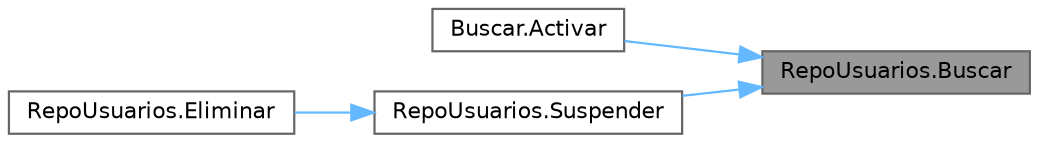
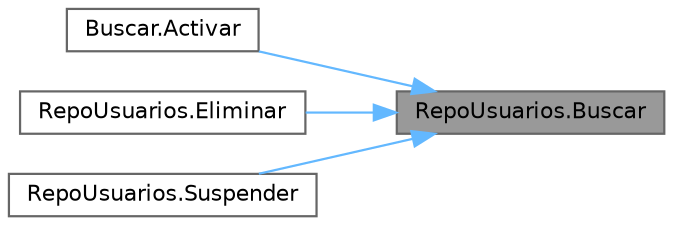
edge "RepoUsuarios.Eliminar" -> "RepoUsuarios.Suspender": now "RepoUsuarios.Eliminar" -> "RepoUsuarios.Buscar"
